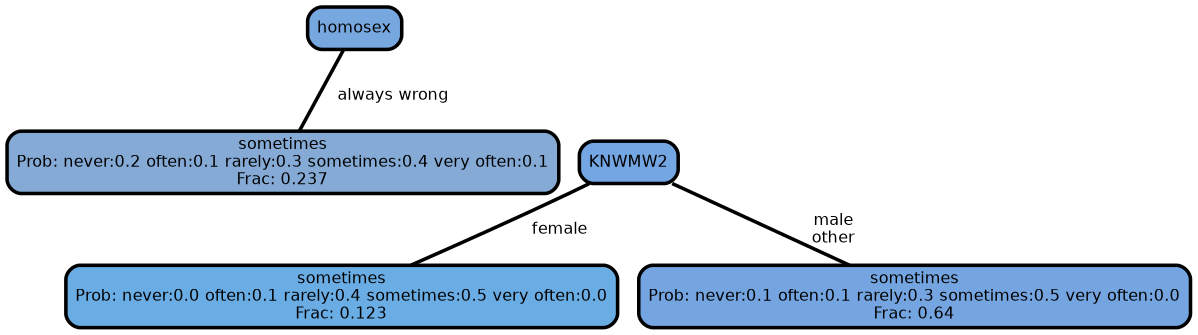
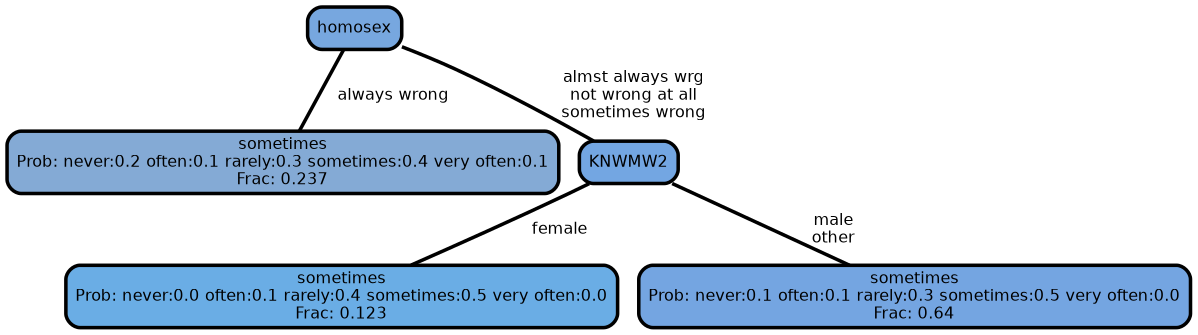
edge "homosex" -- "KNWMW2": added, label "almst always wrg not wrong at all sometimes wrong"
